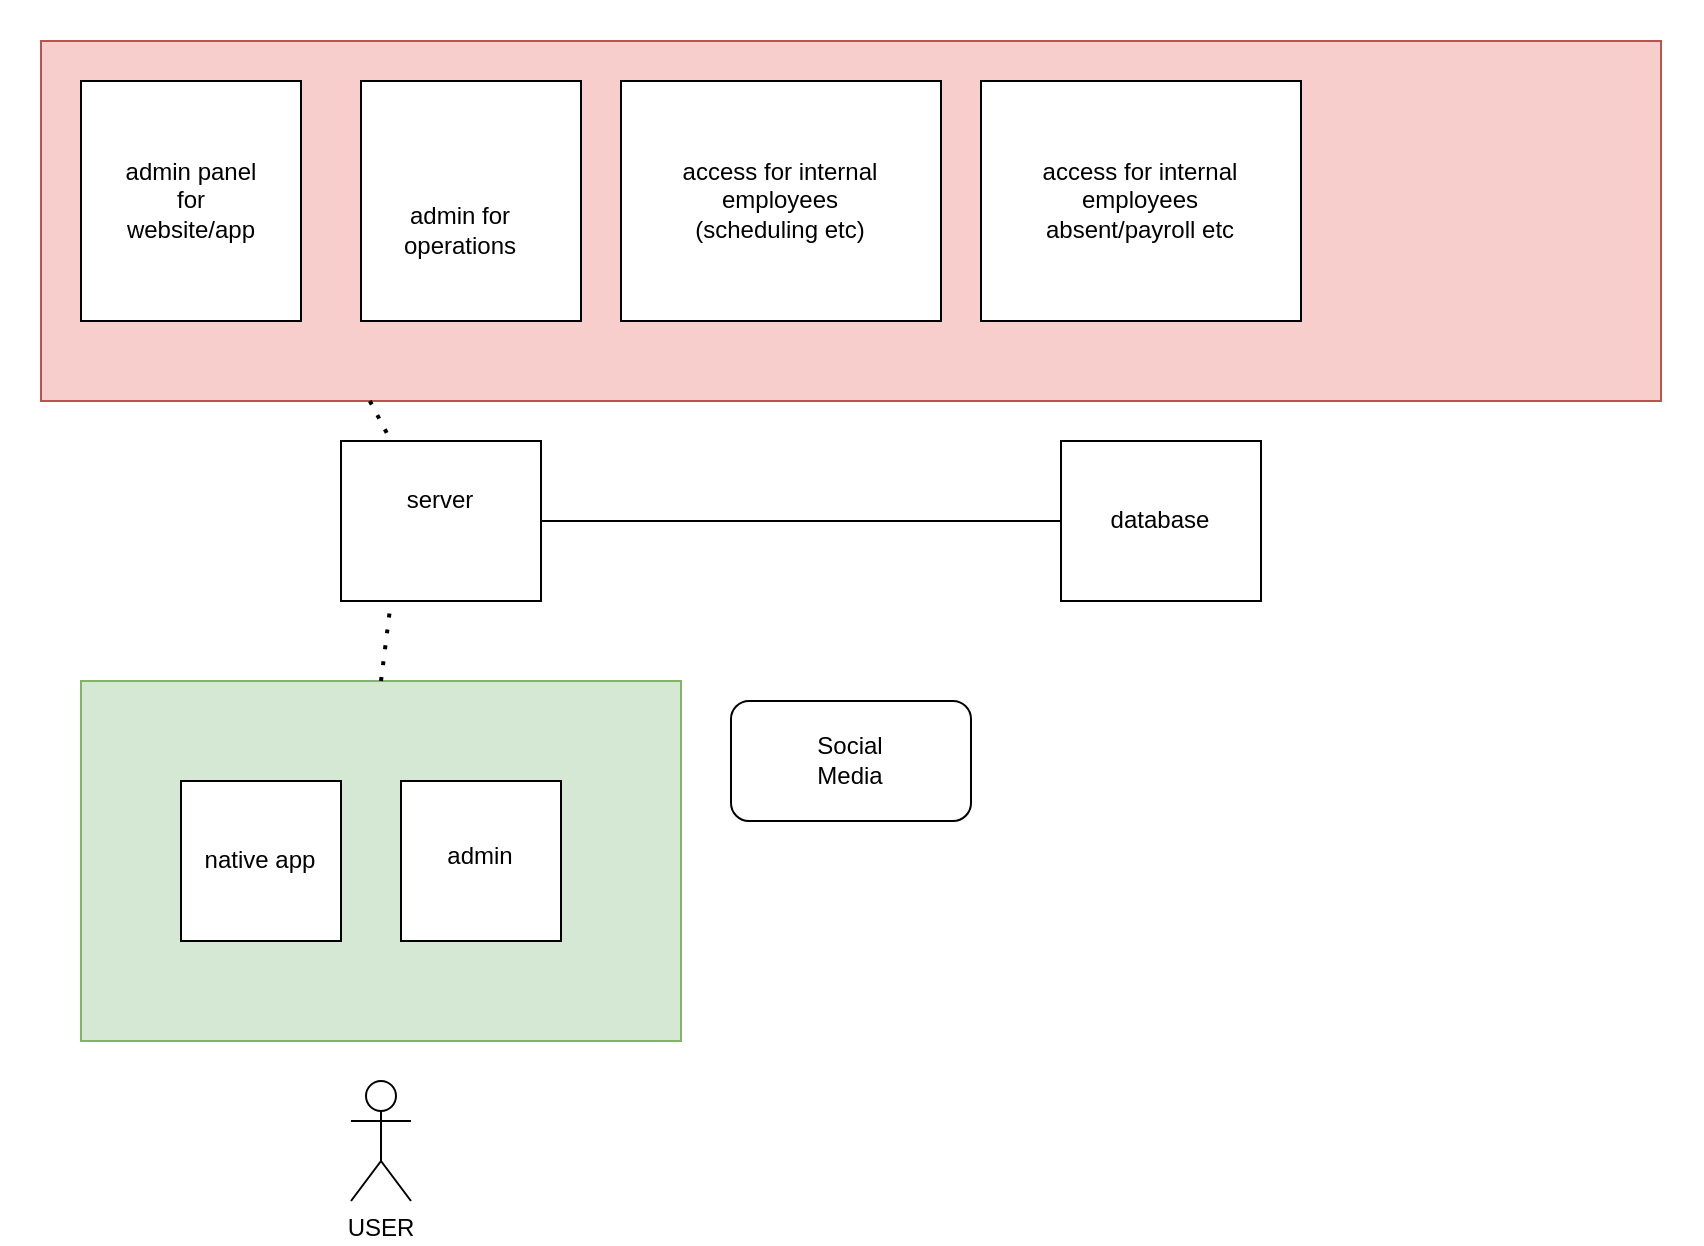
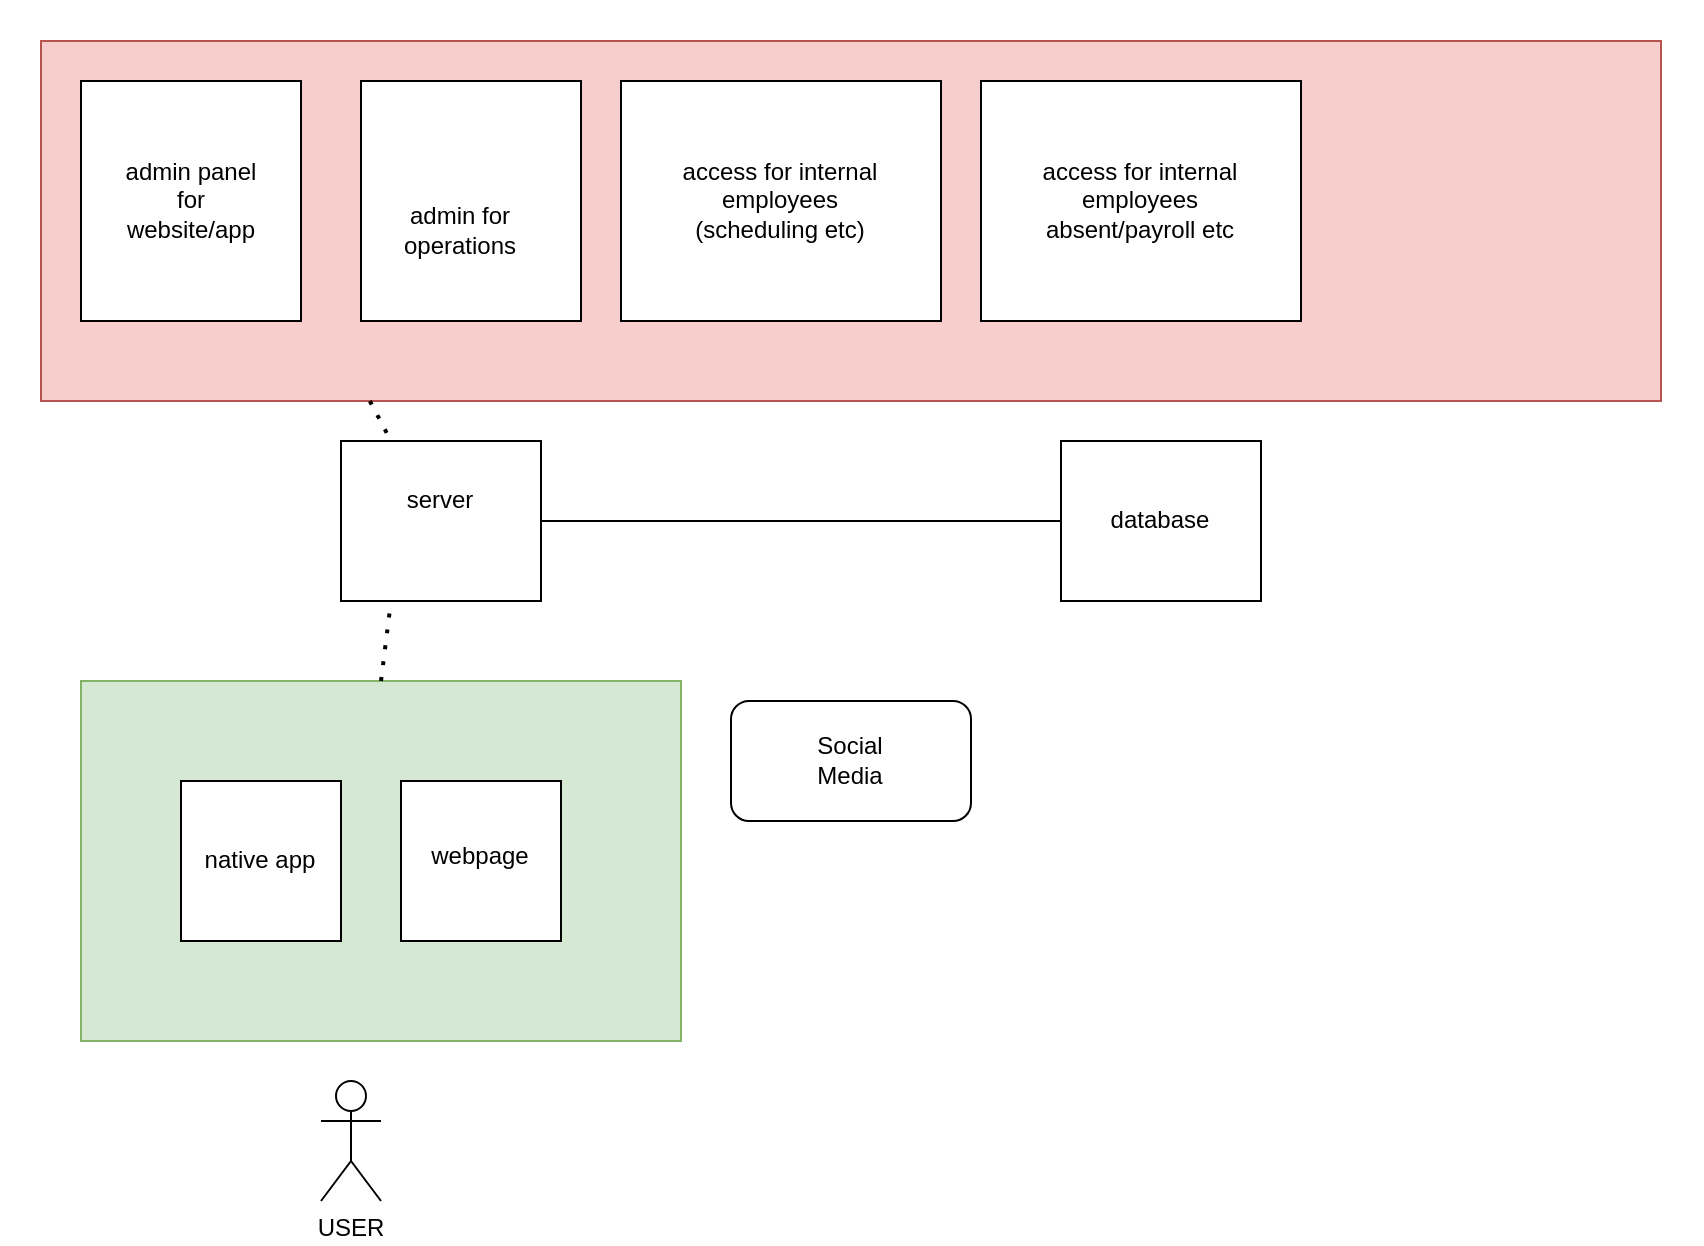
node "admin": label "admin" -> "webpage"
node "USER": moved (381, 1141) -> (351, 1141)
